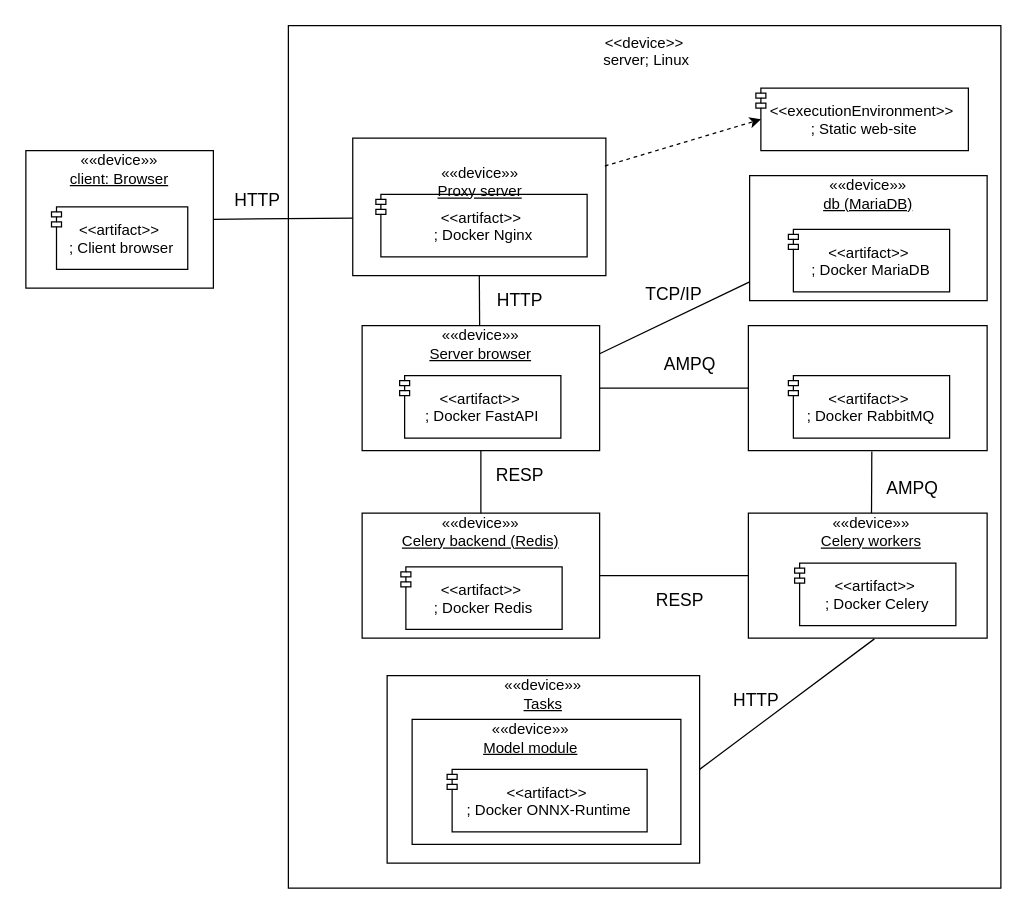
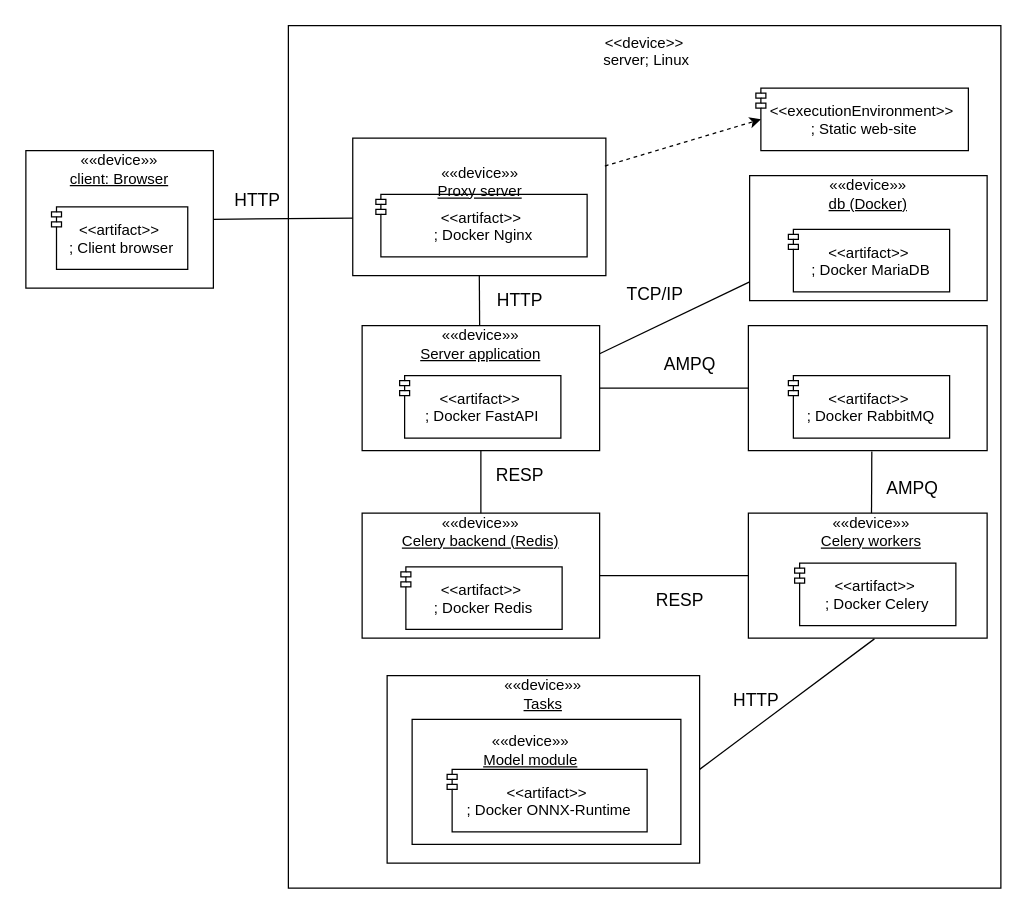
node "««device»» db (MariaDB)": label "««device»» db (MariaDB)" -> "««device»» db (Docker)"
node "TCP/IP": moved (681, 294) -> (662, 294)
node "««device»» Server browser": label "««device»» Server browser" -> "««device»» Server application"
node "««device»» Model module": moved (531, 738) -> (531, 751)
